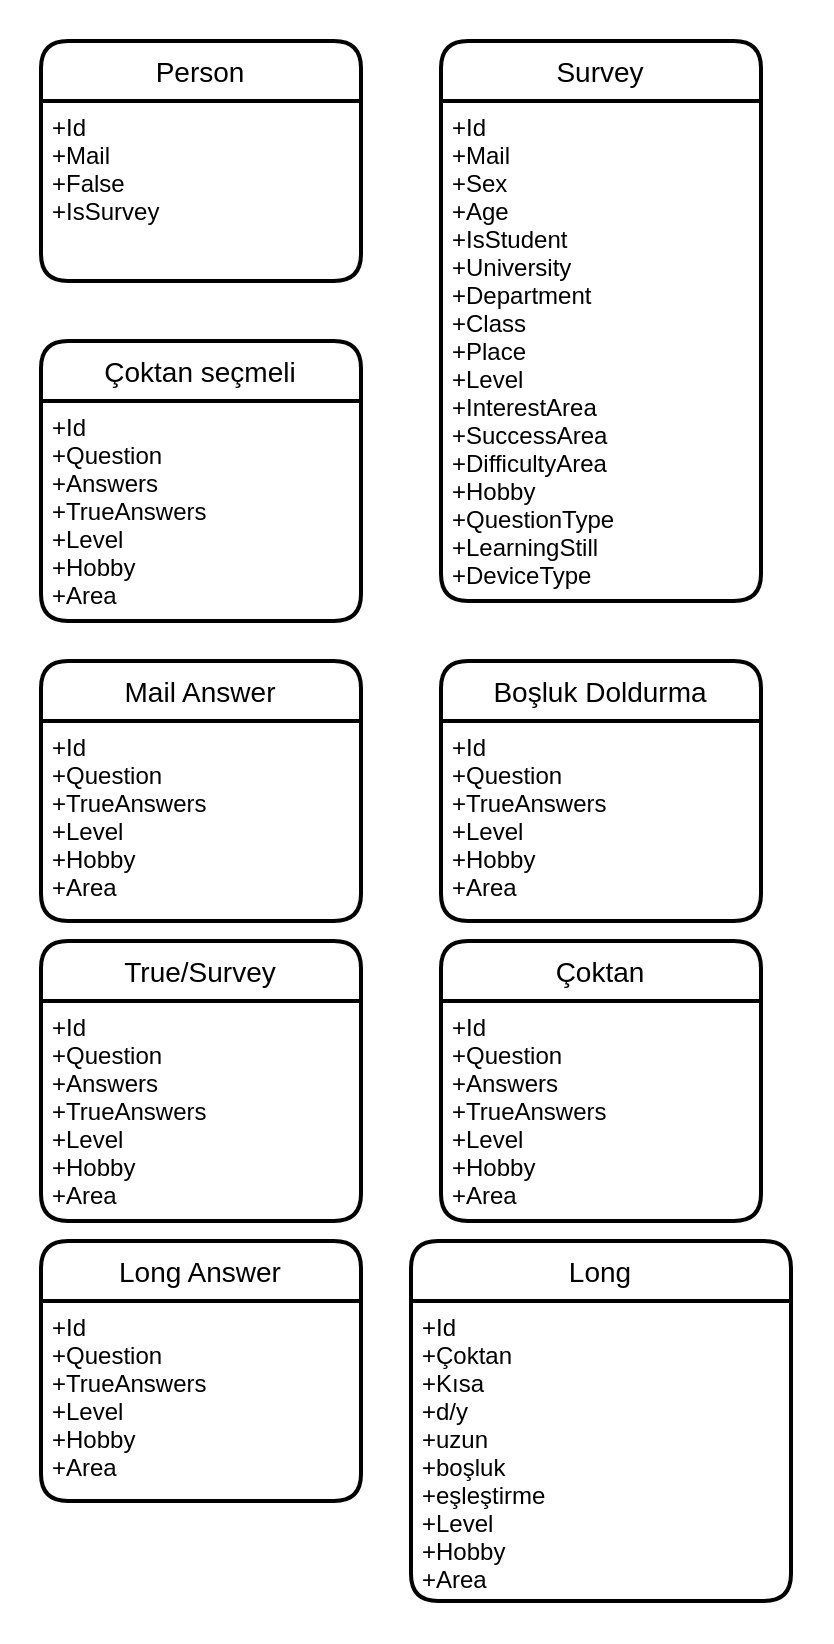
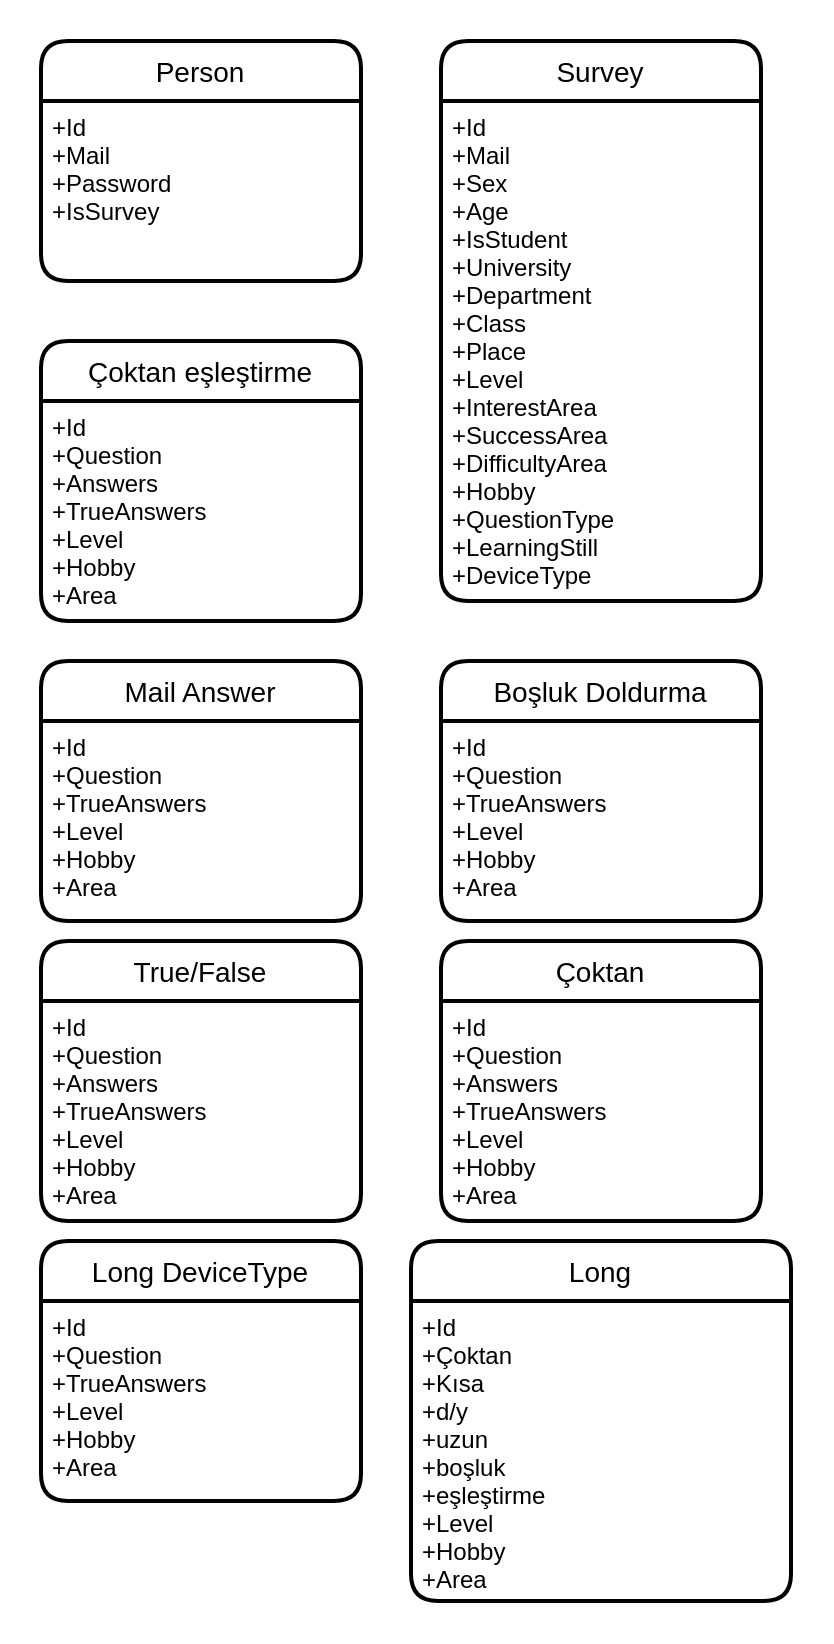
node "+Id +Mail +False +IsSurvey": label "+Id +Mail +False +IsSurvey" -> "+Id +Mail +Password +IsSurvey"
node "Çoktan seçmeli": label "Çoktan seçmeli" -> "Çoktan eşleştirme"
node "True/Survey": label "True/Survey" -> "True/False"
node "Long Answer": label "Long Answer" -> "Long DeviceType"
